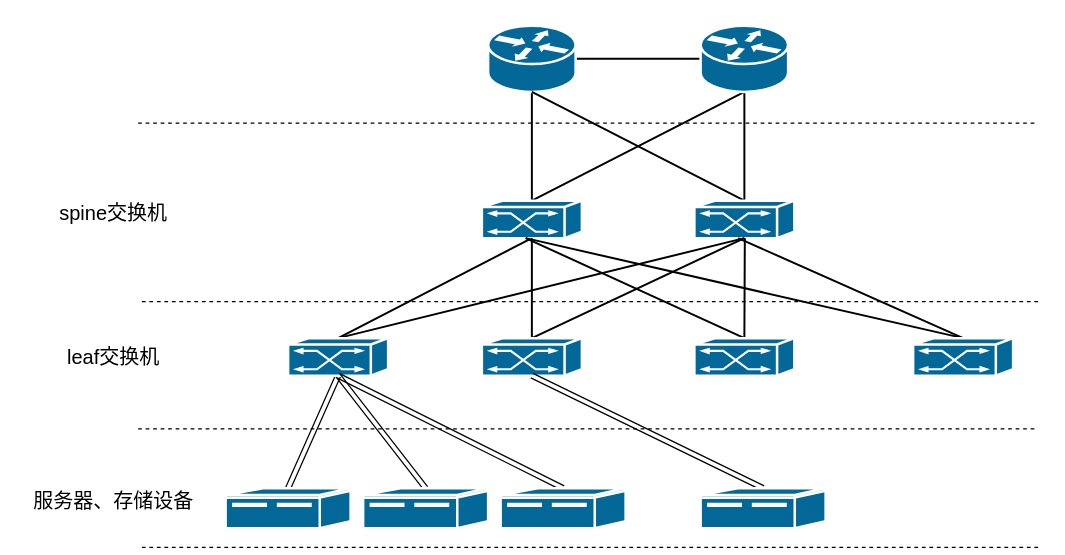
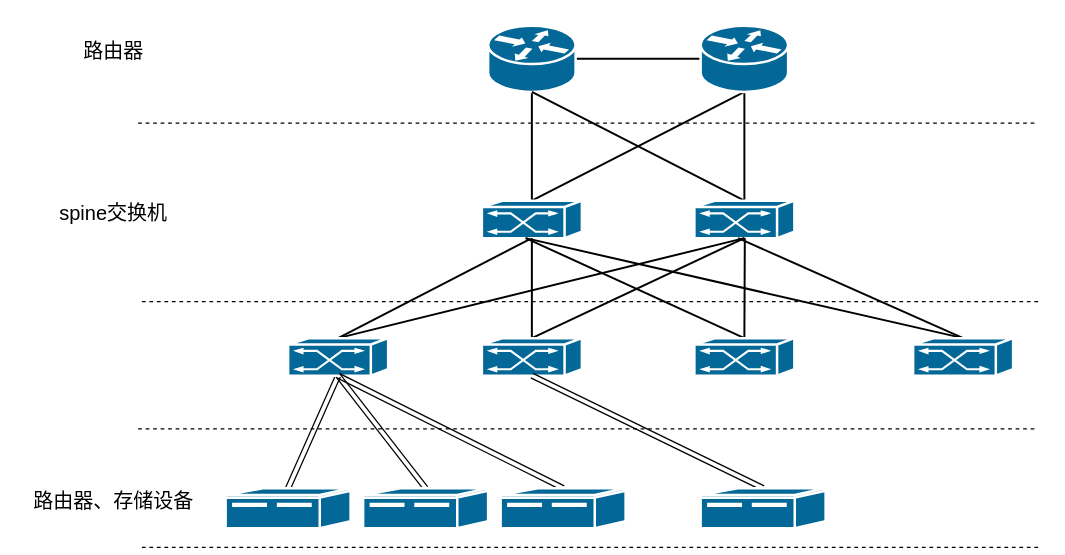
node "路由器": added
node "leaf交换机": removed
node "服务器、存储设备": label "服务器、存储设备" -> "路由器、存储设备"
